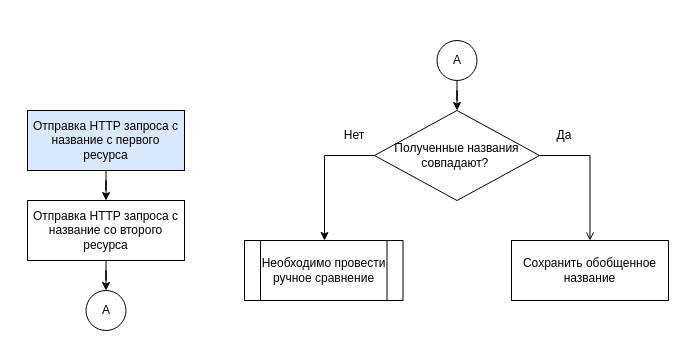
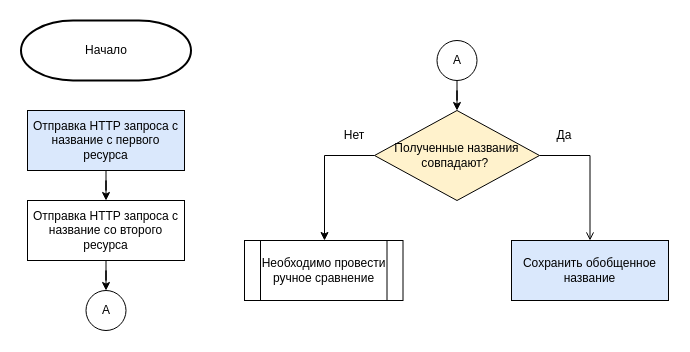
node "Начало": added
node "Полученные названия совпадают?": fillcolor #ffffff -> #fff2cc
node "Сохранить обобщенное название": fillcolor #ffffff -> #dae8fc
